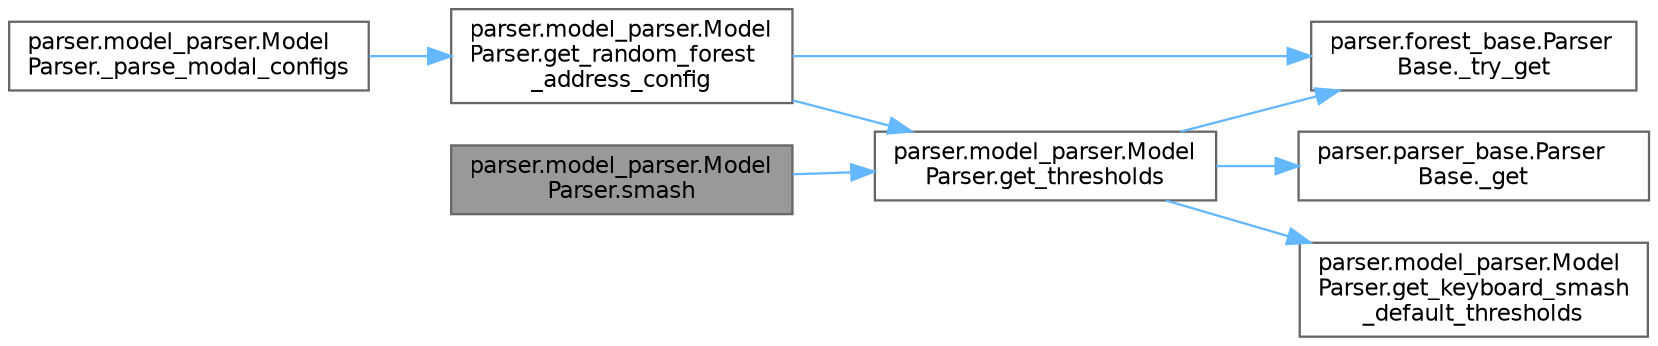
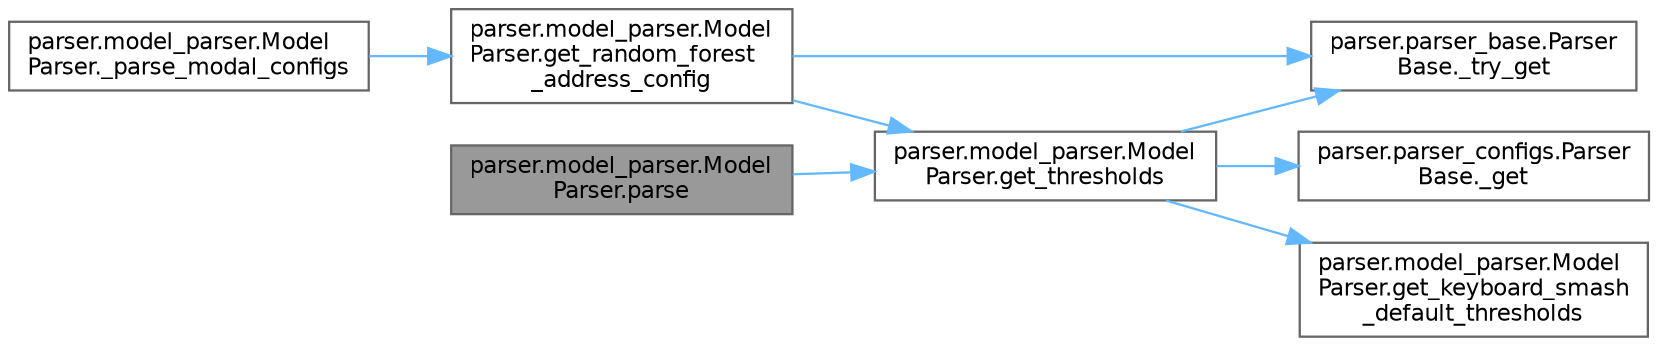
node "parser.forest_base.Parser Base._try_get": label "parser.forest_base.Parser Base._try_get" -> "parser.parser_base.Parser Base._try_get"
node "parser.parser_base.Parser Base._get": label "parser.parser_base.Parser Base._get" -> "parser.parser_configs.Parser Base._get"
node "parser.model_parser.Model Parser.smash": label "parser.model_parser.Model Parser.smash" -> "parser.model_parser.Model Parser.parse"
